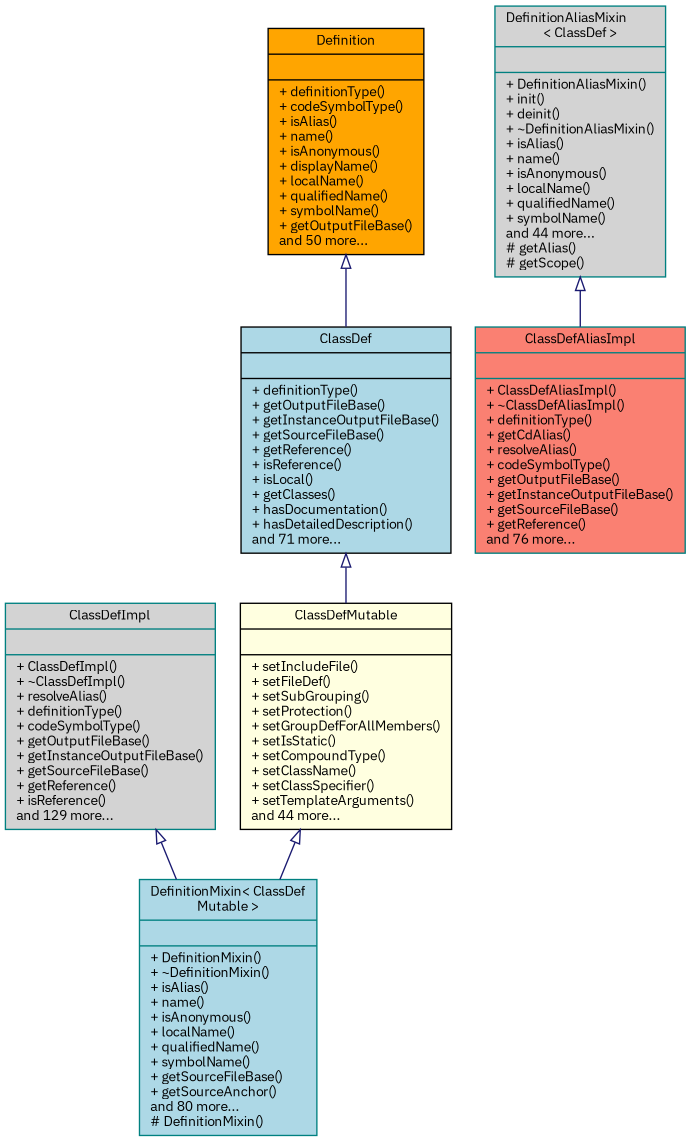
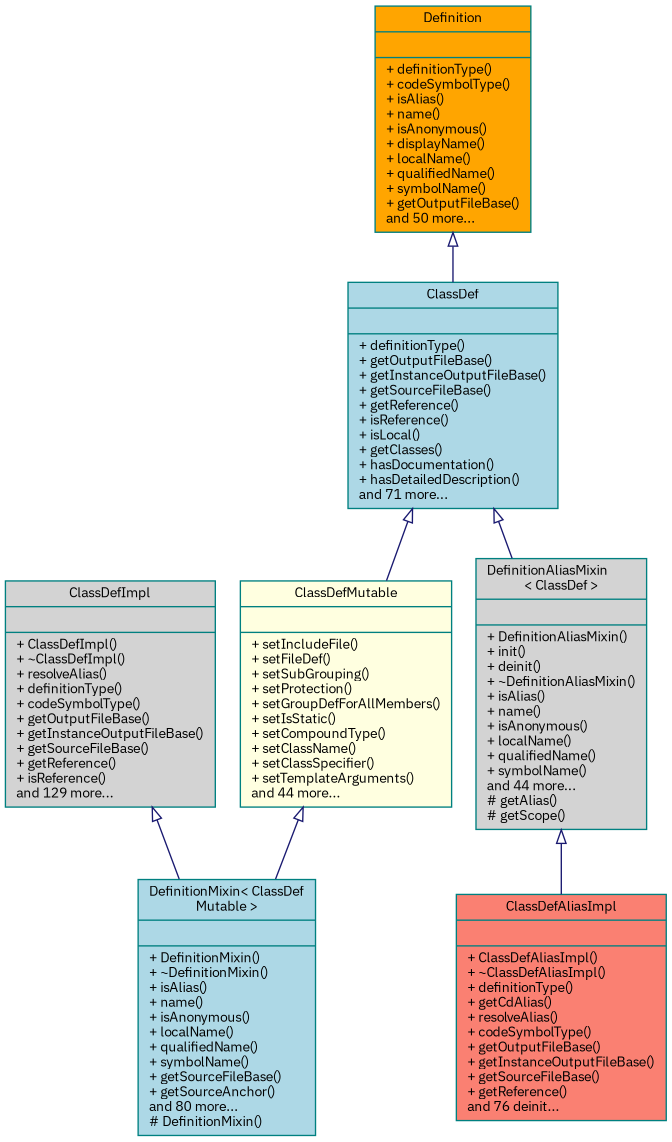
node "Definition": color black -> teal
node "ClassDef": color black -> teal
edge "DefinitionAliasMixin" -> "ClassDef": added
node "ClassDefAliasImpl": text "and 76 more..." -> "and 76 deinit..."
node "ClassDefMutable": color black -> teal
